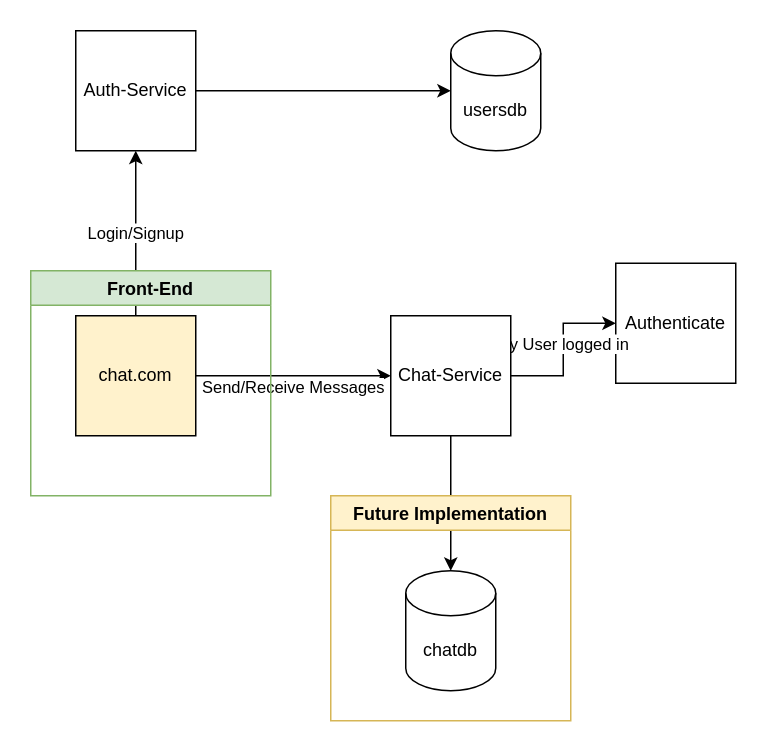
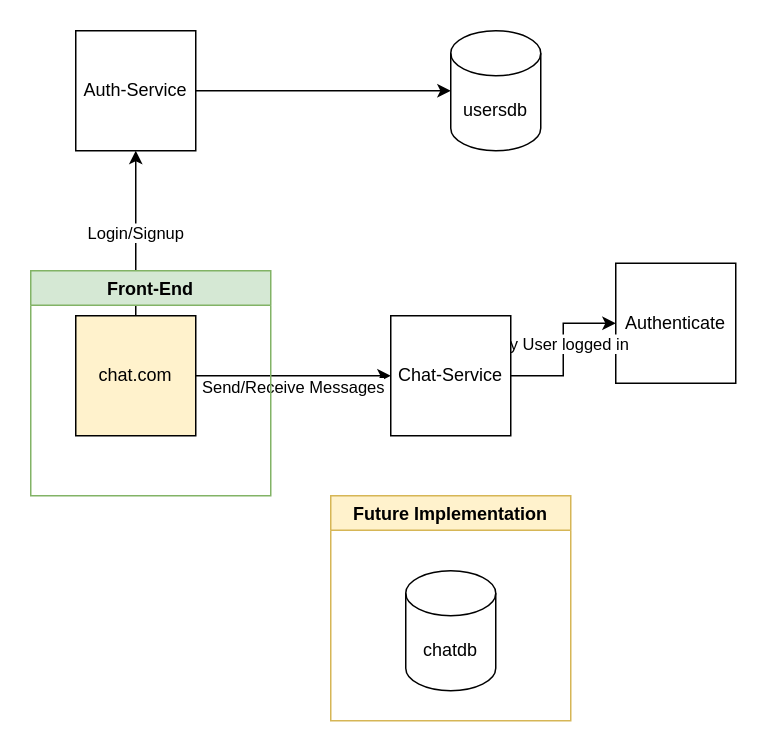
edge "Chat-Service" -> "chatdb": removed
